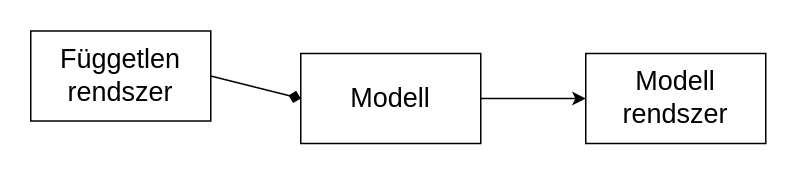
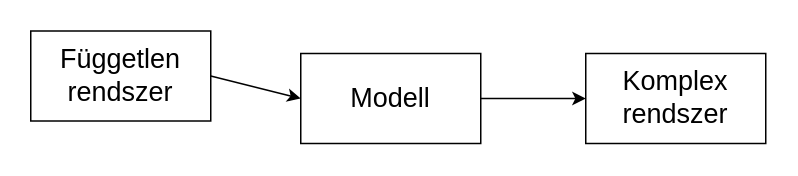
edge "Független rendszer" -> "Modell": arrowhead diamond -> classic
node "Modell rendszer": label "Modell rendszer" -> "Komplex rendszer"
